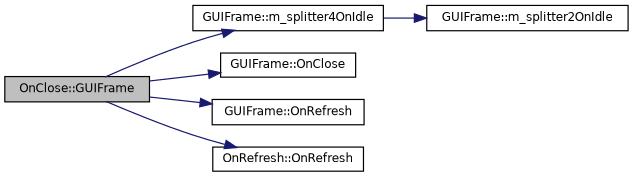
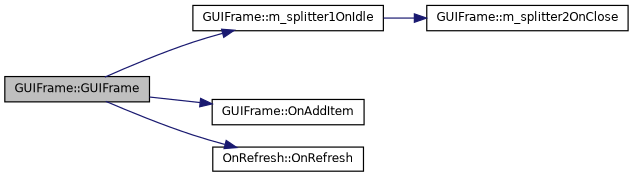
node "GUIFrame::m_splitter4OnIdle": label "GUIFrame::m_splitter4OnIdle" -> "GUIFrame::m_splitter1OnIdle"
node "GUIFrame::m_splitter2OnIdle": label "GUIFrame::m_splitter2OnIdle" -> "GUIFrame::m_splitter2OnClose"
node "GUIFrame::OnClose": removed
node "OnClose::GUIFrame": label "OnClose::GUIFrame" -> "GUIFrame::GUIFrame"
node "GUIFrame::OnRefresh": label "GUIFrame::OnRefresh" -> "GUIFrame::OnAddItem"
